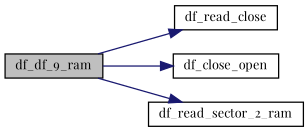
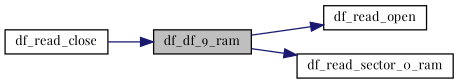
edge "df_df_9_ram" -> "df_read_close": reversed
node "df_close_open": label "df_close_open" -> "df_read_open"
node "df_read_sector_2_ram": label "df_read_sector_2_ram" -> "df_read_sector_0_ram"
